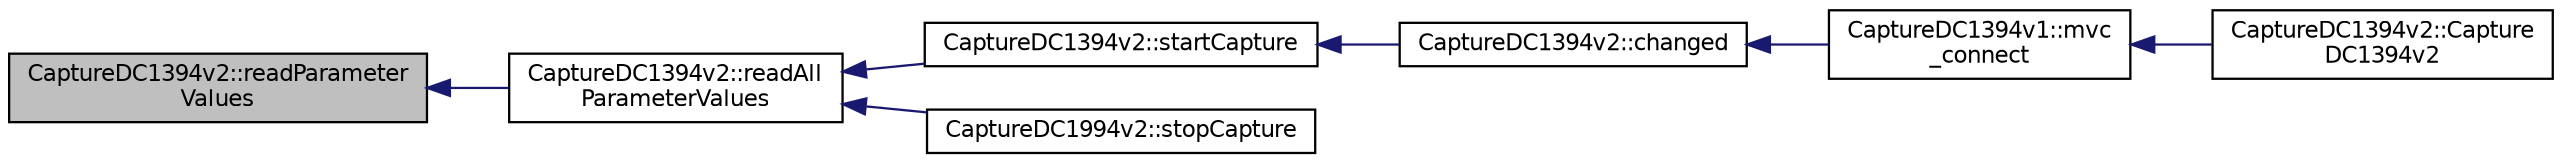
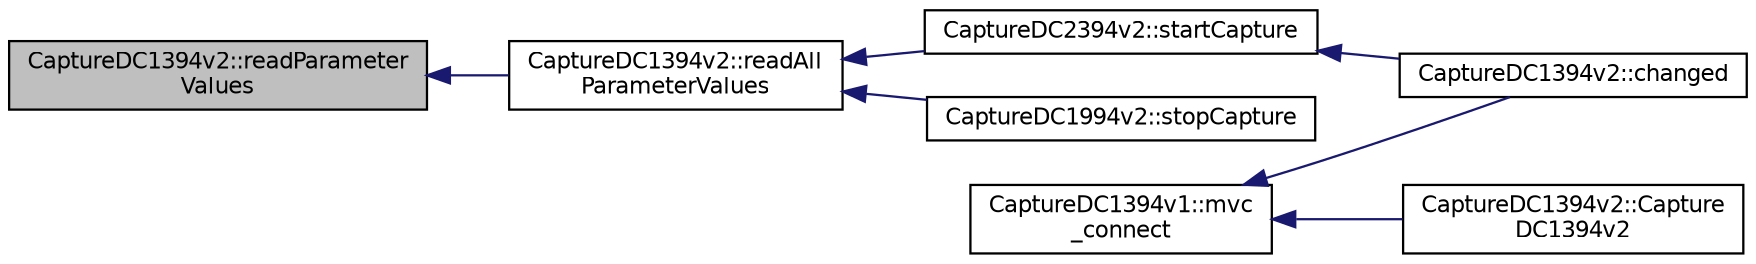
node "CaptureDC1394v2::startCapture": label "CaptureDC1394v2::startCapture" -> "CaptureDC2394v2::startCapture"
edge "CaptureDC1394v1::mvc _connect" -> "CaptureDC1394v2::changed": reversed
